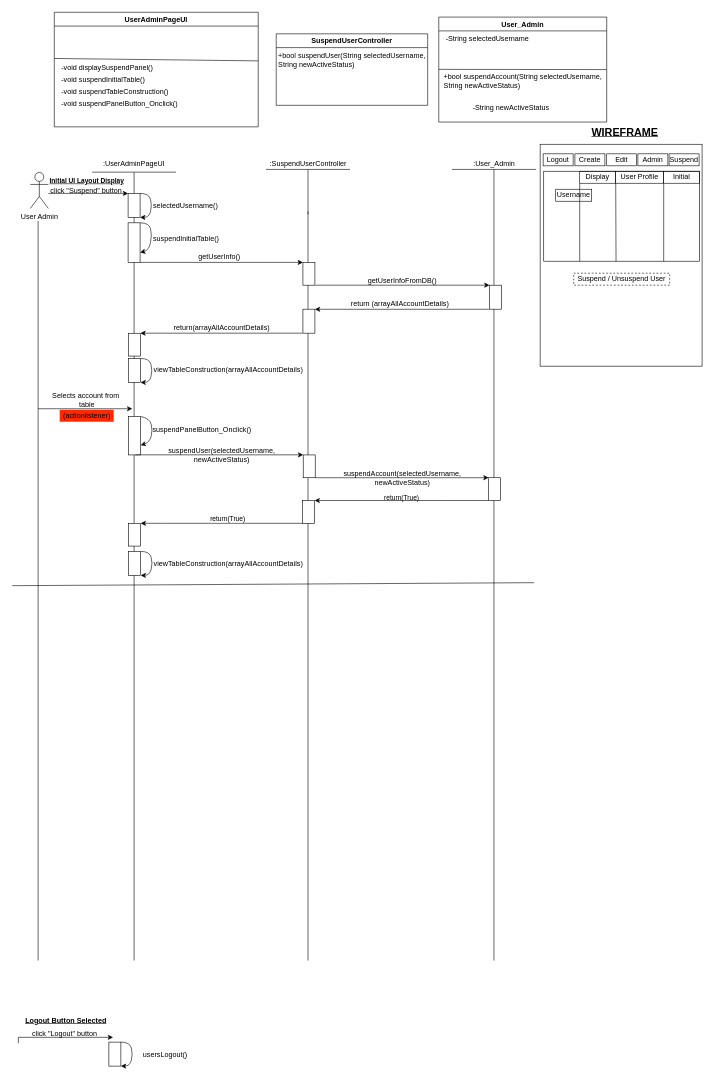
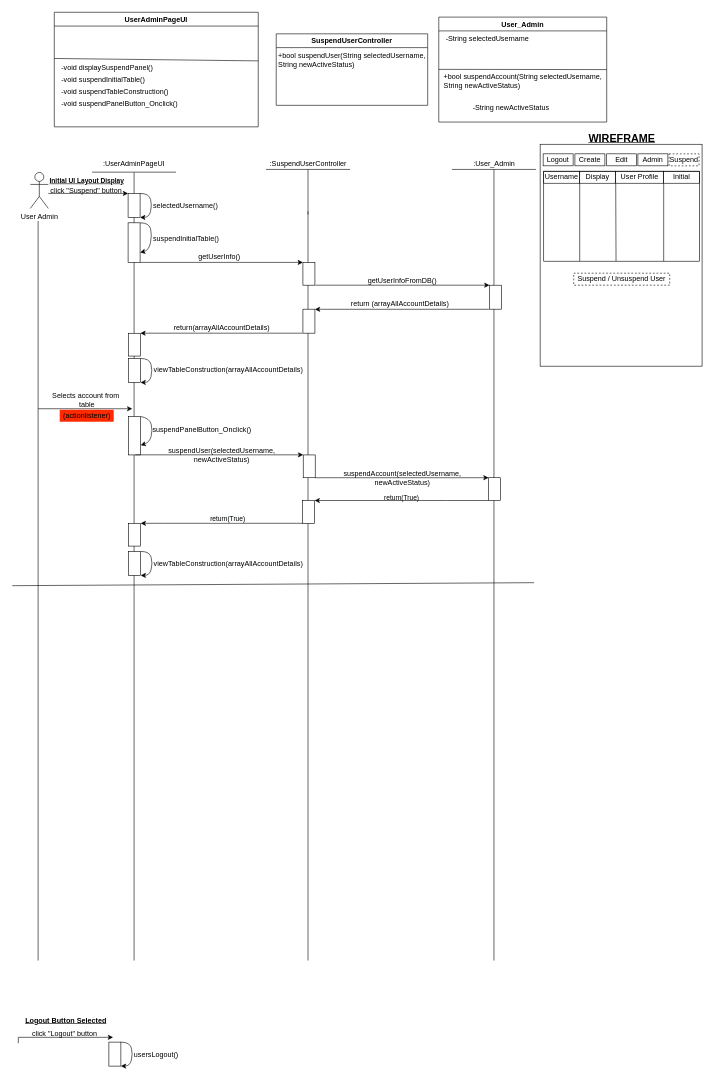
node "WIREFRAME": moved (625, 132) -> (622, 138)
node "Suspend": style solid -> dashed
node "Username": moved (574, 195) -> (562, 177)
node "usersLogout()": moved (169, 1055) -> (160, 1055)
